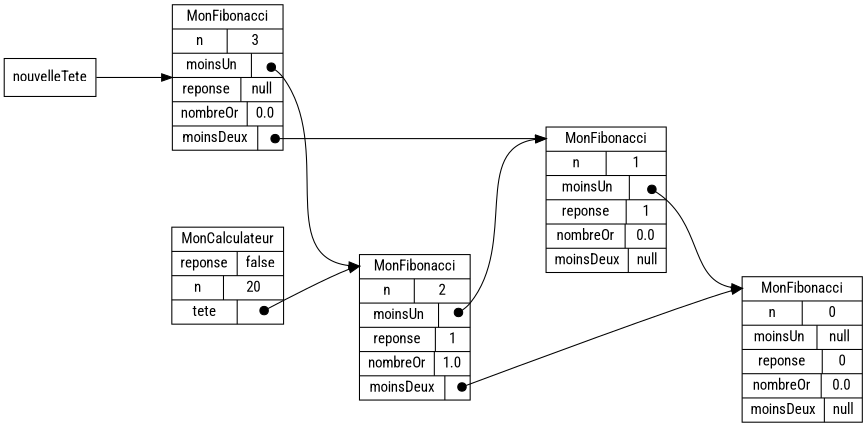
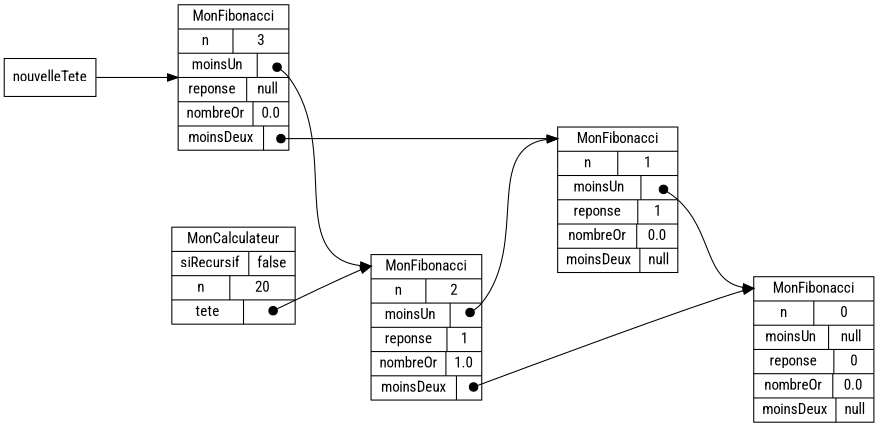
node "MonCalculateur": text "reponse" -> "siRecursif"
